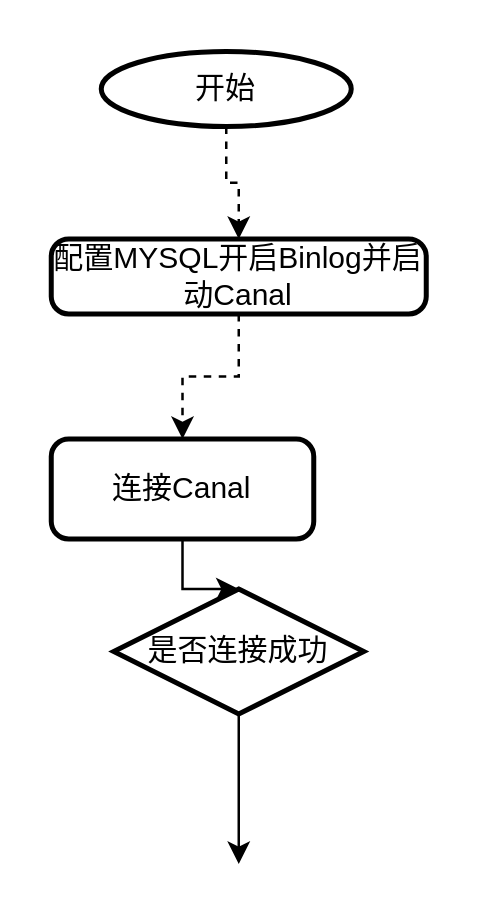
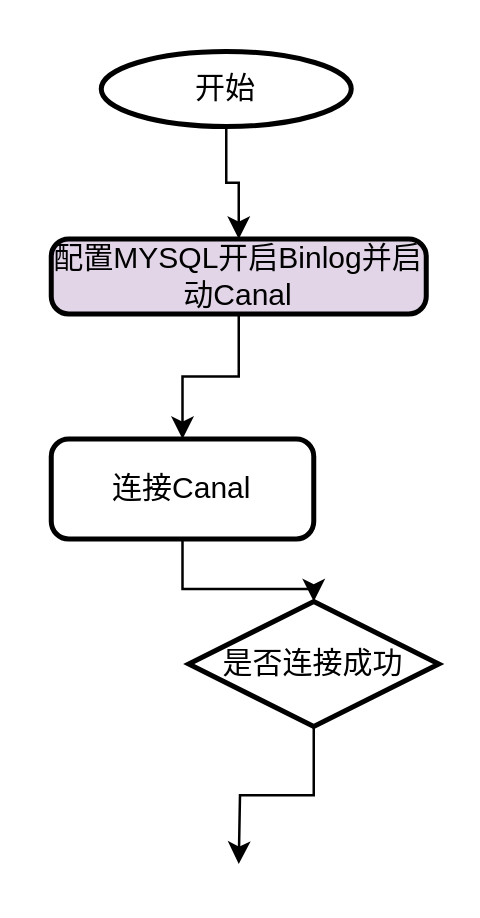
edge "开始" -> "配置MYSQL开启Binlog并启动Canal": style dashed -> solid
node "配置MYSQL开启Binlog并启动Canal": fillcolor #ffffff -> #e1d5e7
edge "配置MYSQL开启Binlog并启动Canal" -> "连接Canal": style dashed -> solid
node "是否连接成功": moved (239, 651) -> (314, 664)
